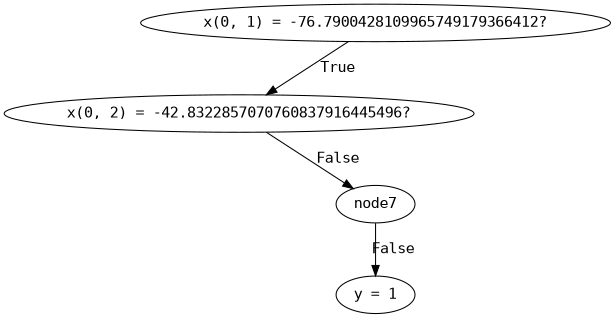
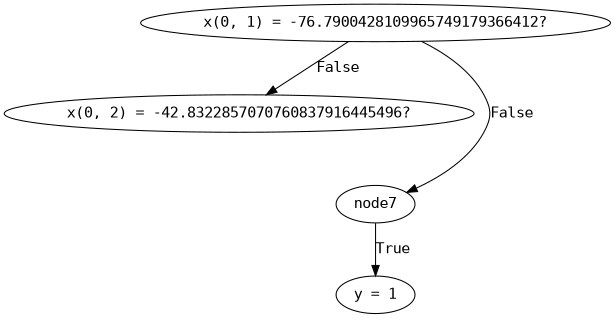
edge "x(0, 1) = -76.7900428109965749179366412?" -> "x(0, 2) = -42.8322857070760837916445496?": label "True" -> "False"
edge "x(0, 2) = -42.8322857070760837916445496?" -> "node7": now "x(0, 1) = -76.7900428109965749179366412?" -> "node7"
edge "node7" -> "y = 1": label "False" -> "True"
